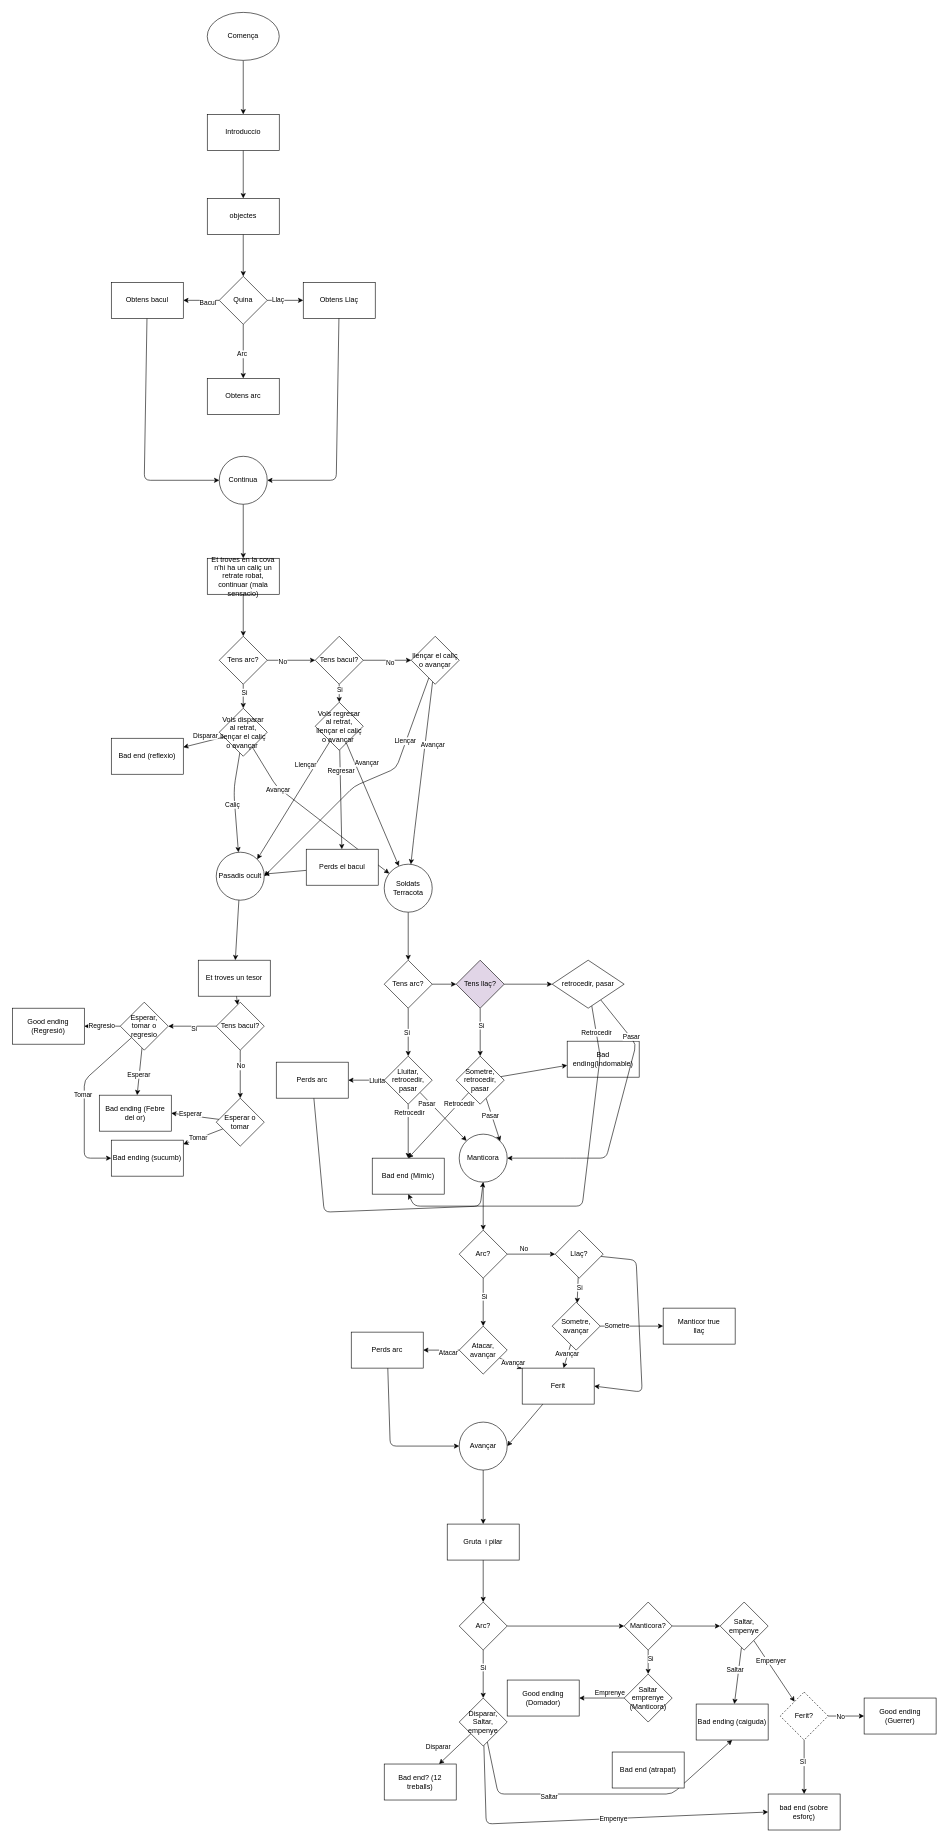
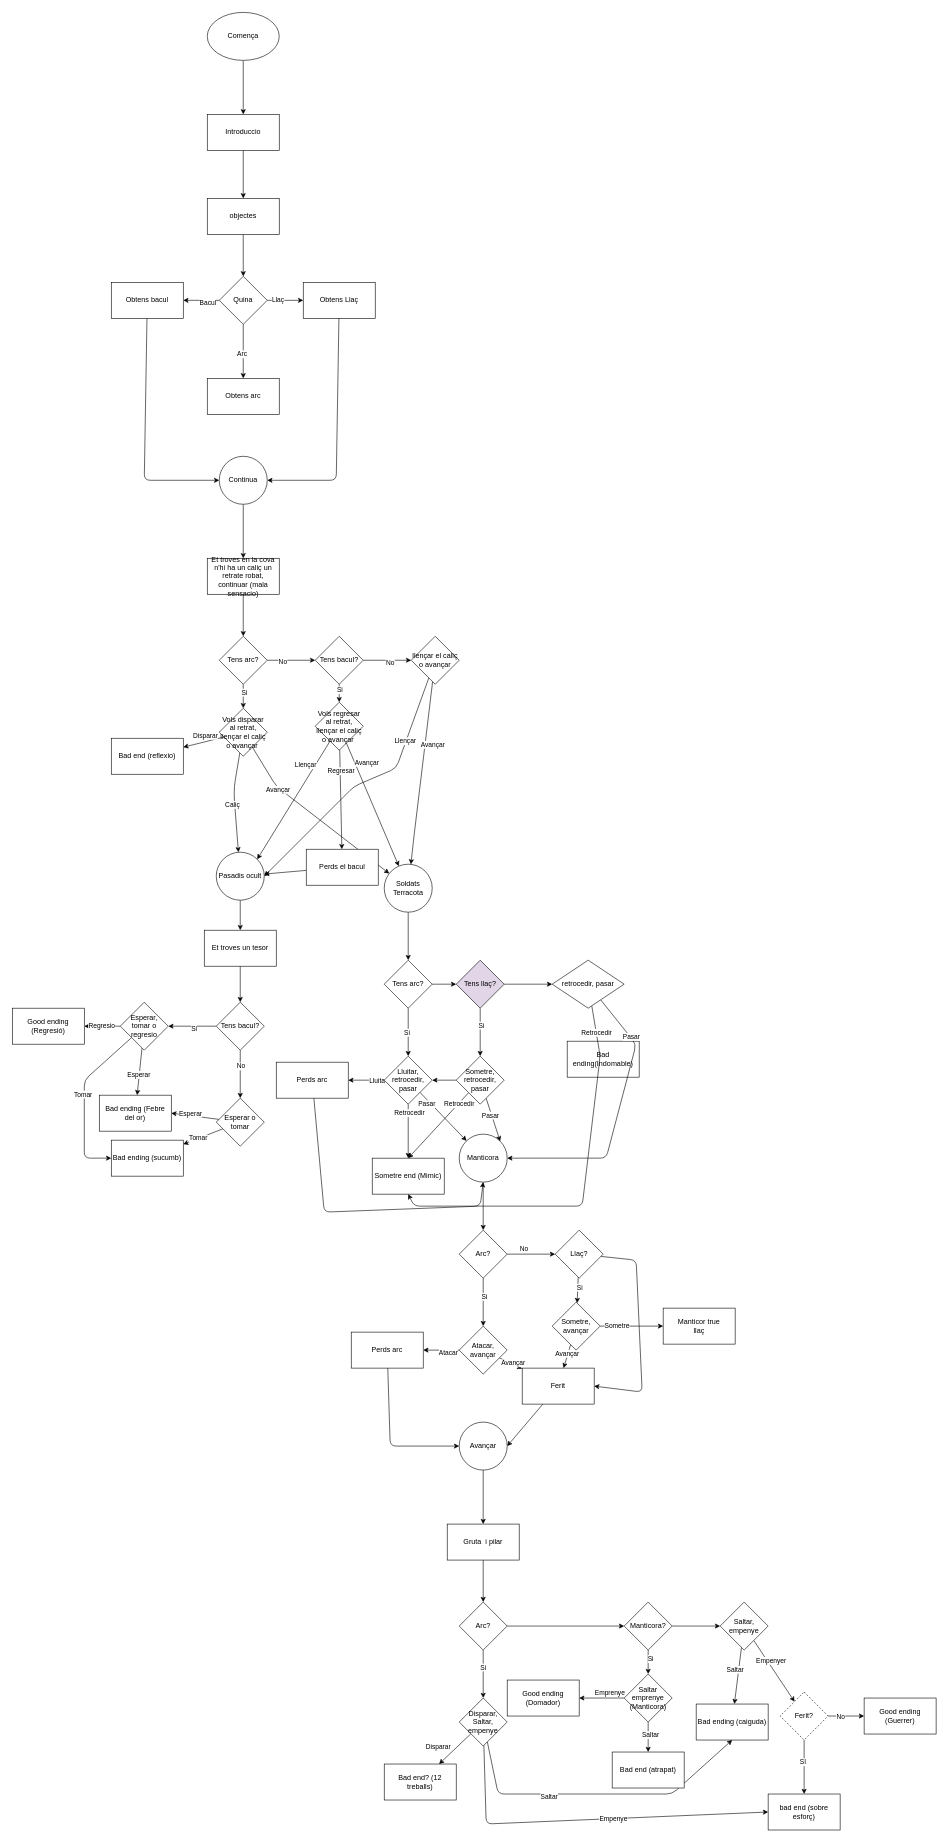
node "Et troves un tesor": moved (234, 978) -> (240, 948)
edge "Sometre, retrocedir, pasar" -> "Bad ending(Indomable)": now "Sometre, retrocedir, pasar" -> "Lluitar, retrocedir, pasar"
node "Bad end (Mimic)": label "Bad end (Mimic)" -> "Sometre end (Mimic)"
edge "Saltar emprenye (Manticora)" -> "Bad end (atrapat)": added, label "Saltar"
